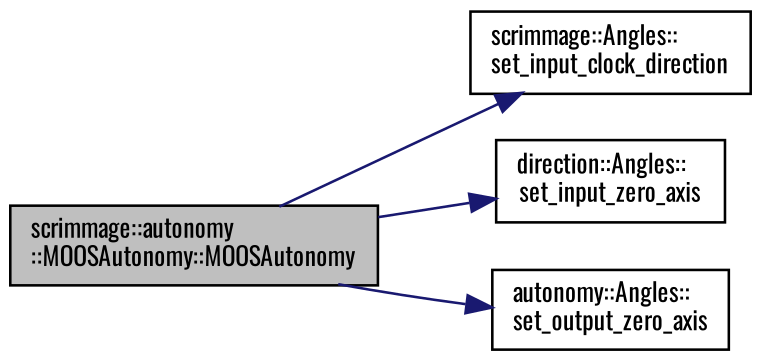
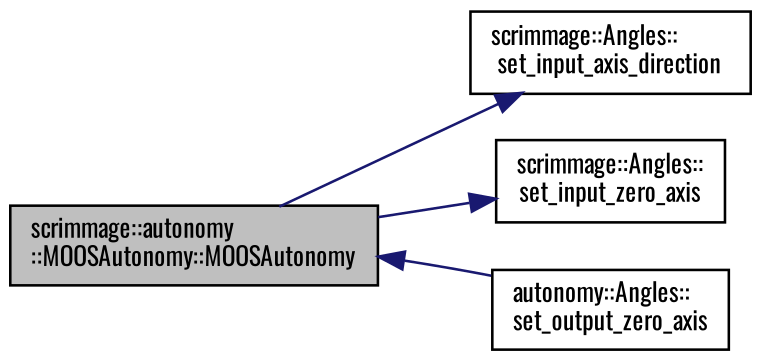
node "scrimmage::Angles:: set_input_clock_direction": label "scrimmage::Angles:: set_input_clock_direction" -> "scrimmage::Angles:: set_input_axis_direction"
node "direction::Angles:: set_input_zero_axis": label "direction::Angles:: set_input_zero_axis" -> "scrimmage::Angles:: set_input_zero_axis"
edge "scrimmage::autonomy ::MOOSAutonomy::MOOSAutonomy" -> "autonomy::Angles:: set_output_zero_axis": reversed
